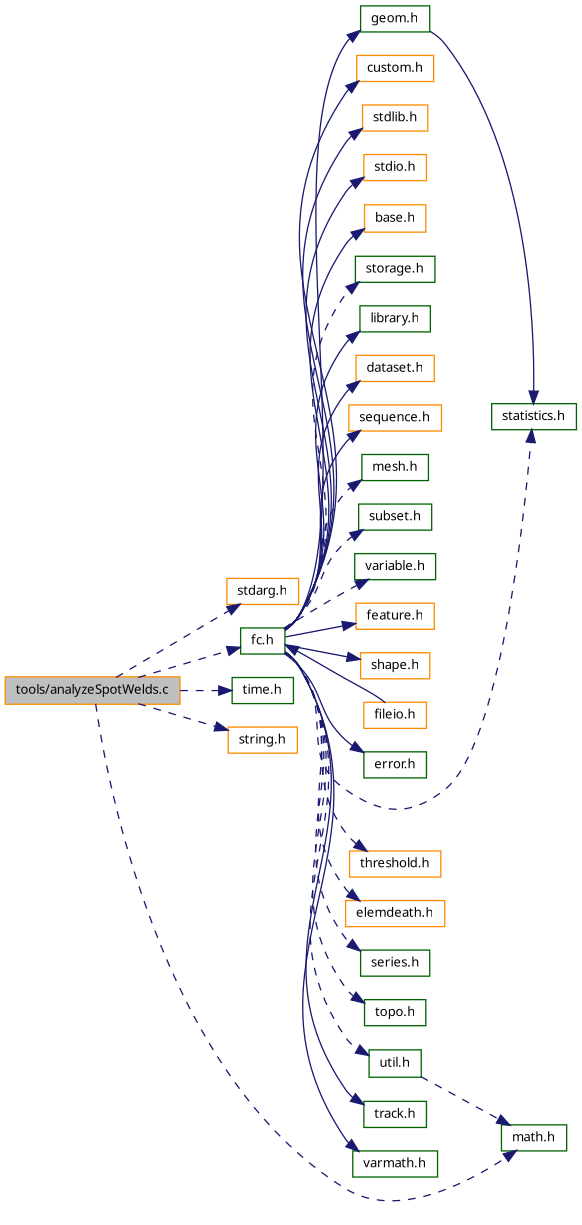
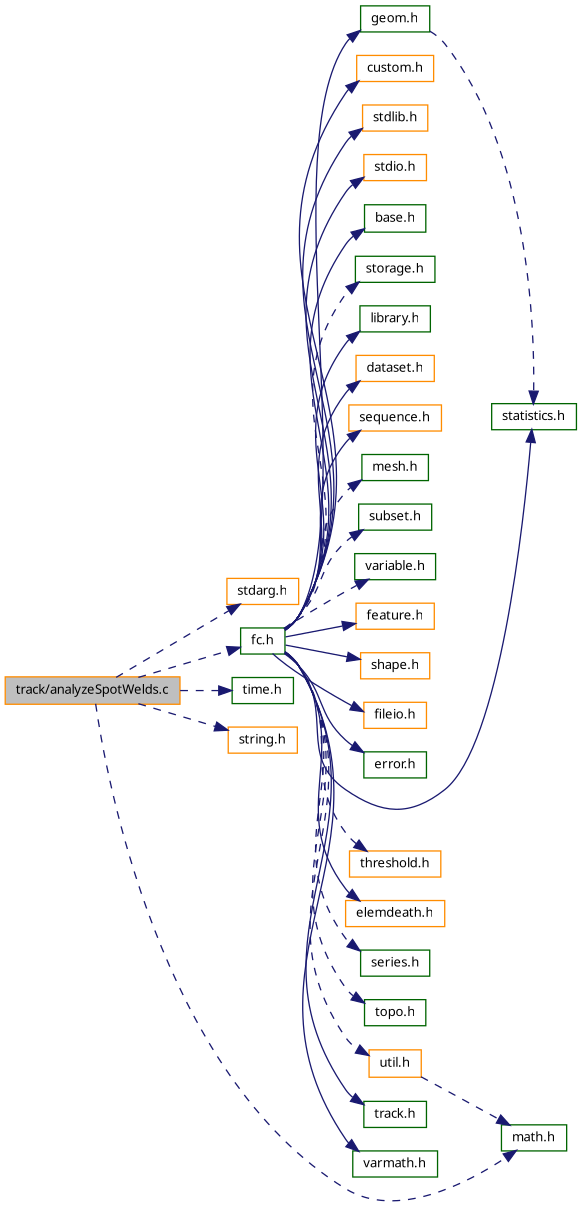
edge "geom.h" -> "statistics.h": style solid -> dashed
node "base.h": color darkorange -> darkgreen
edge "fileio.h" -> "fc.h": reversed
node "tools/analyzeSpotWelds.c": label "tools/analyzeSpotWelds.c" -> "track/analyzeSpotWelds.c"
edge "fc.h" -> "statistics.h": style dashed -> solid
edge "fc.h" -> "elemdeath.h": style dashed -> solid
node "util.h": color darkgreen -> darkorange
